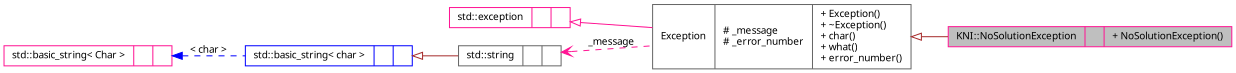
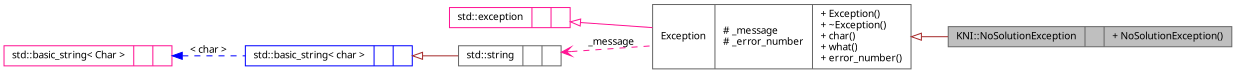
node "KNI::NoSolutionException": color deeppink -> gray40
